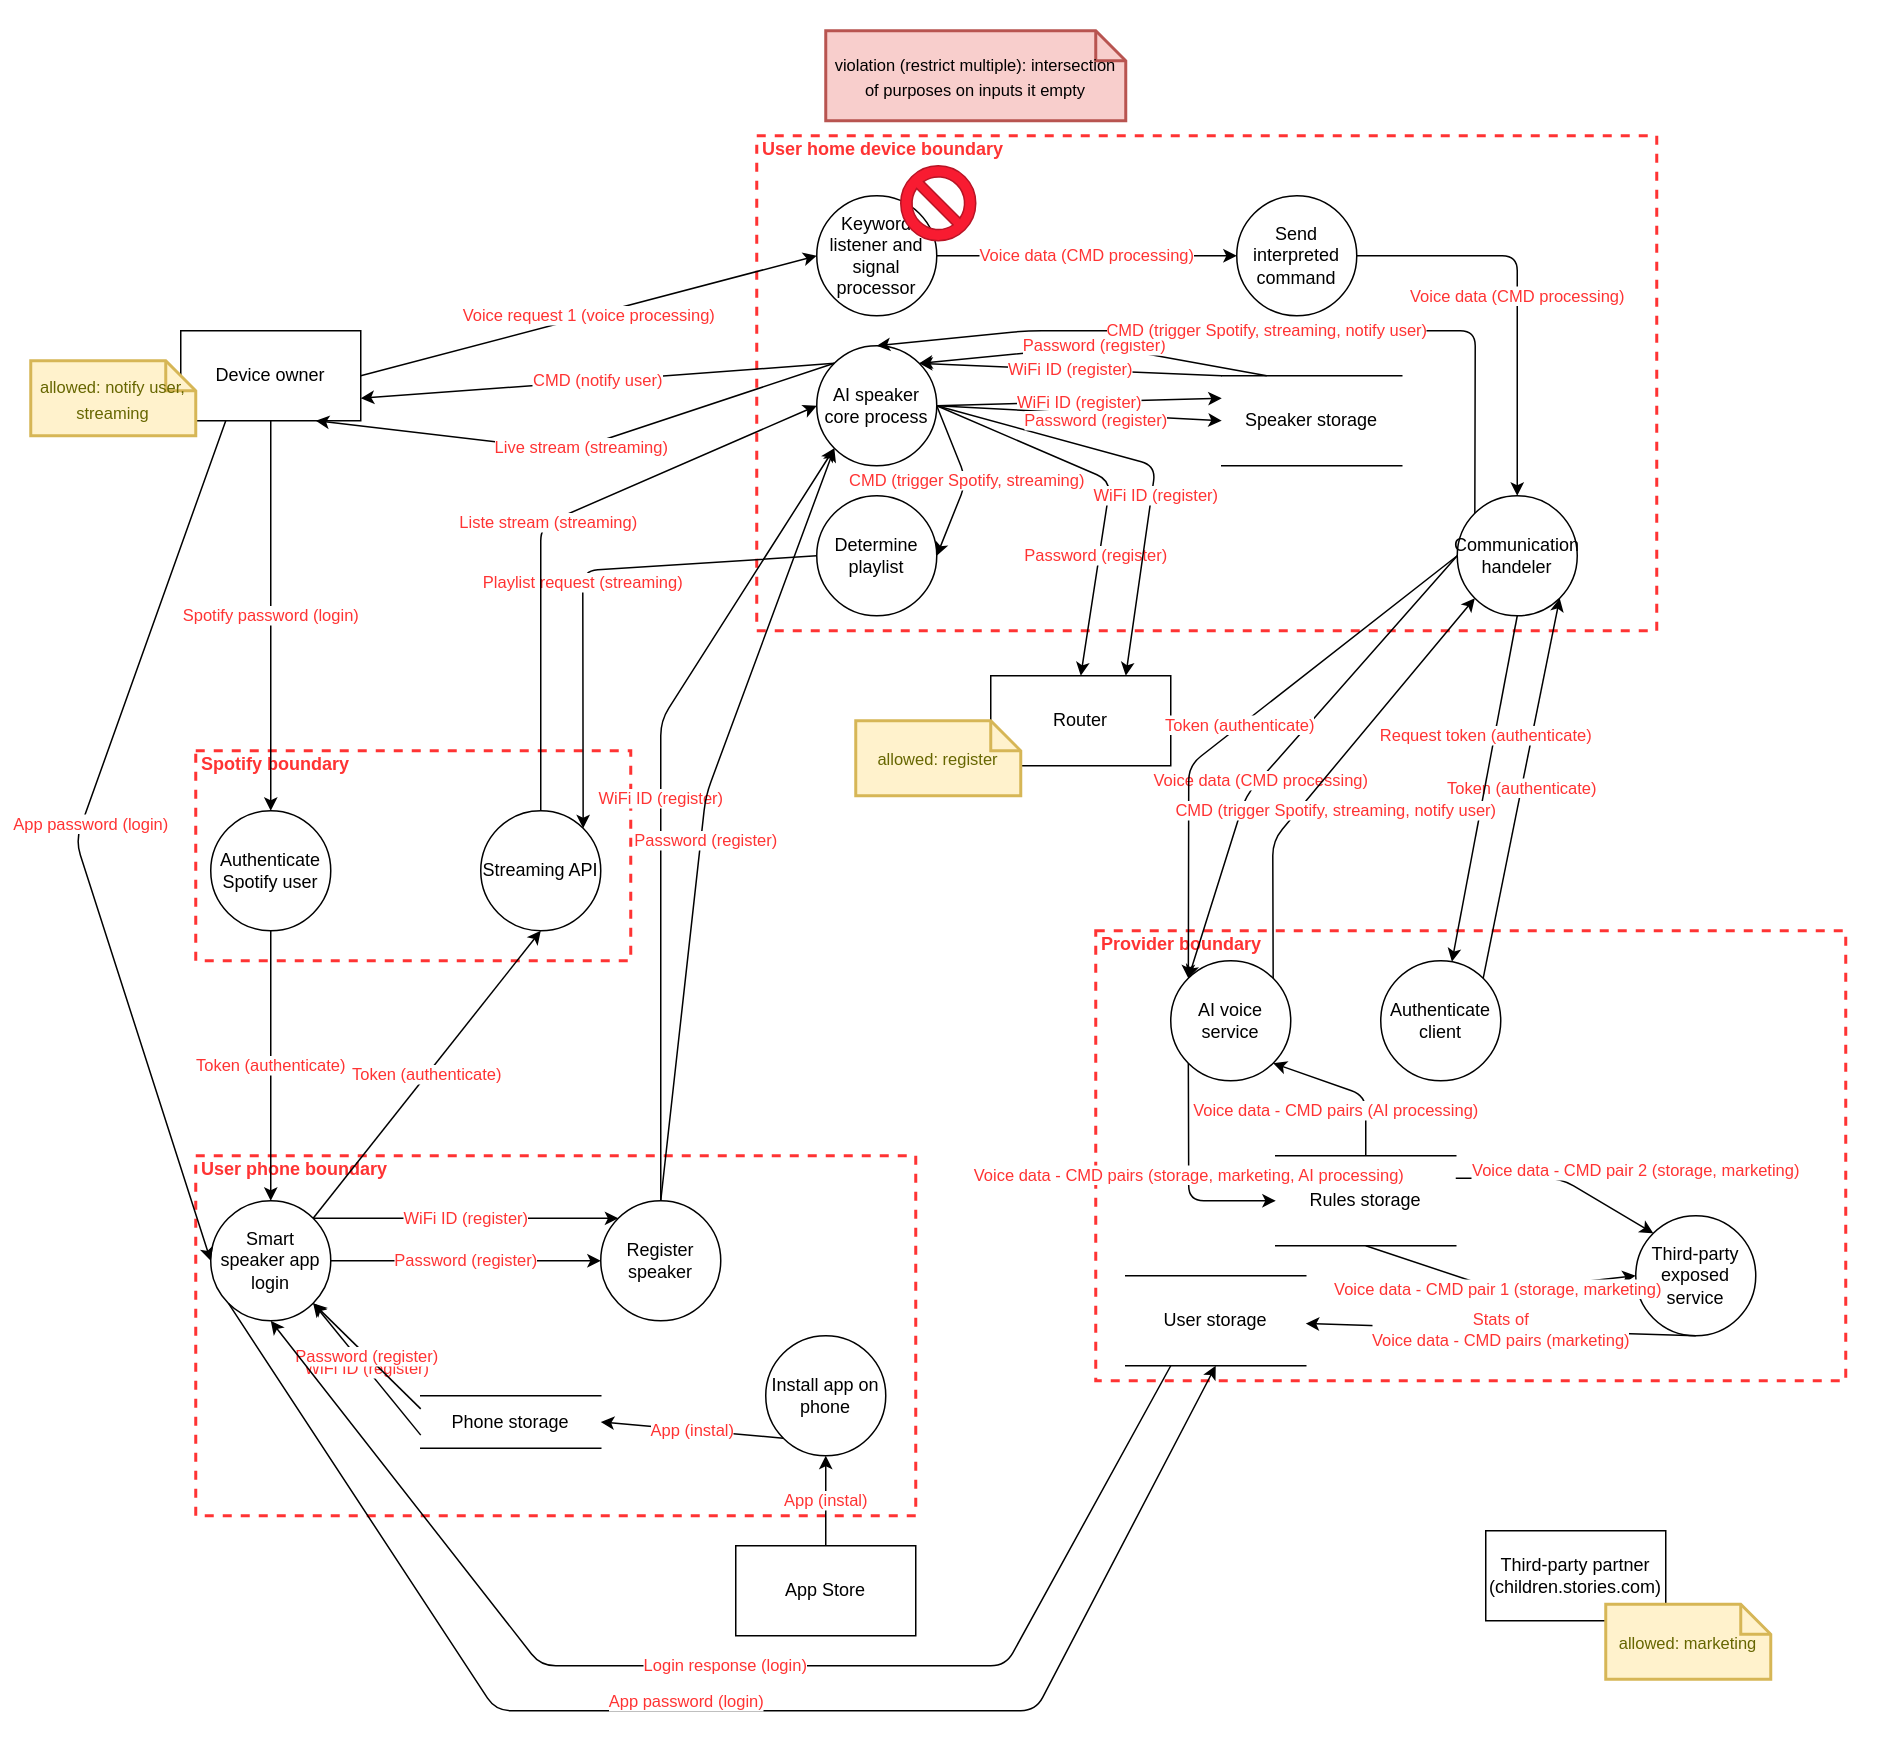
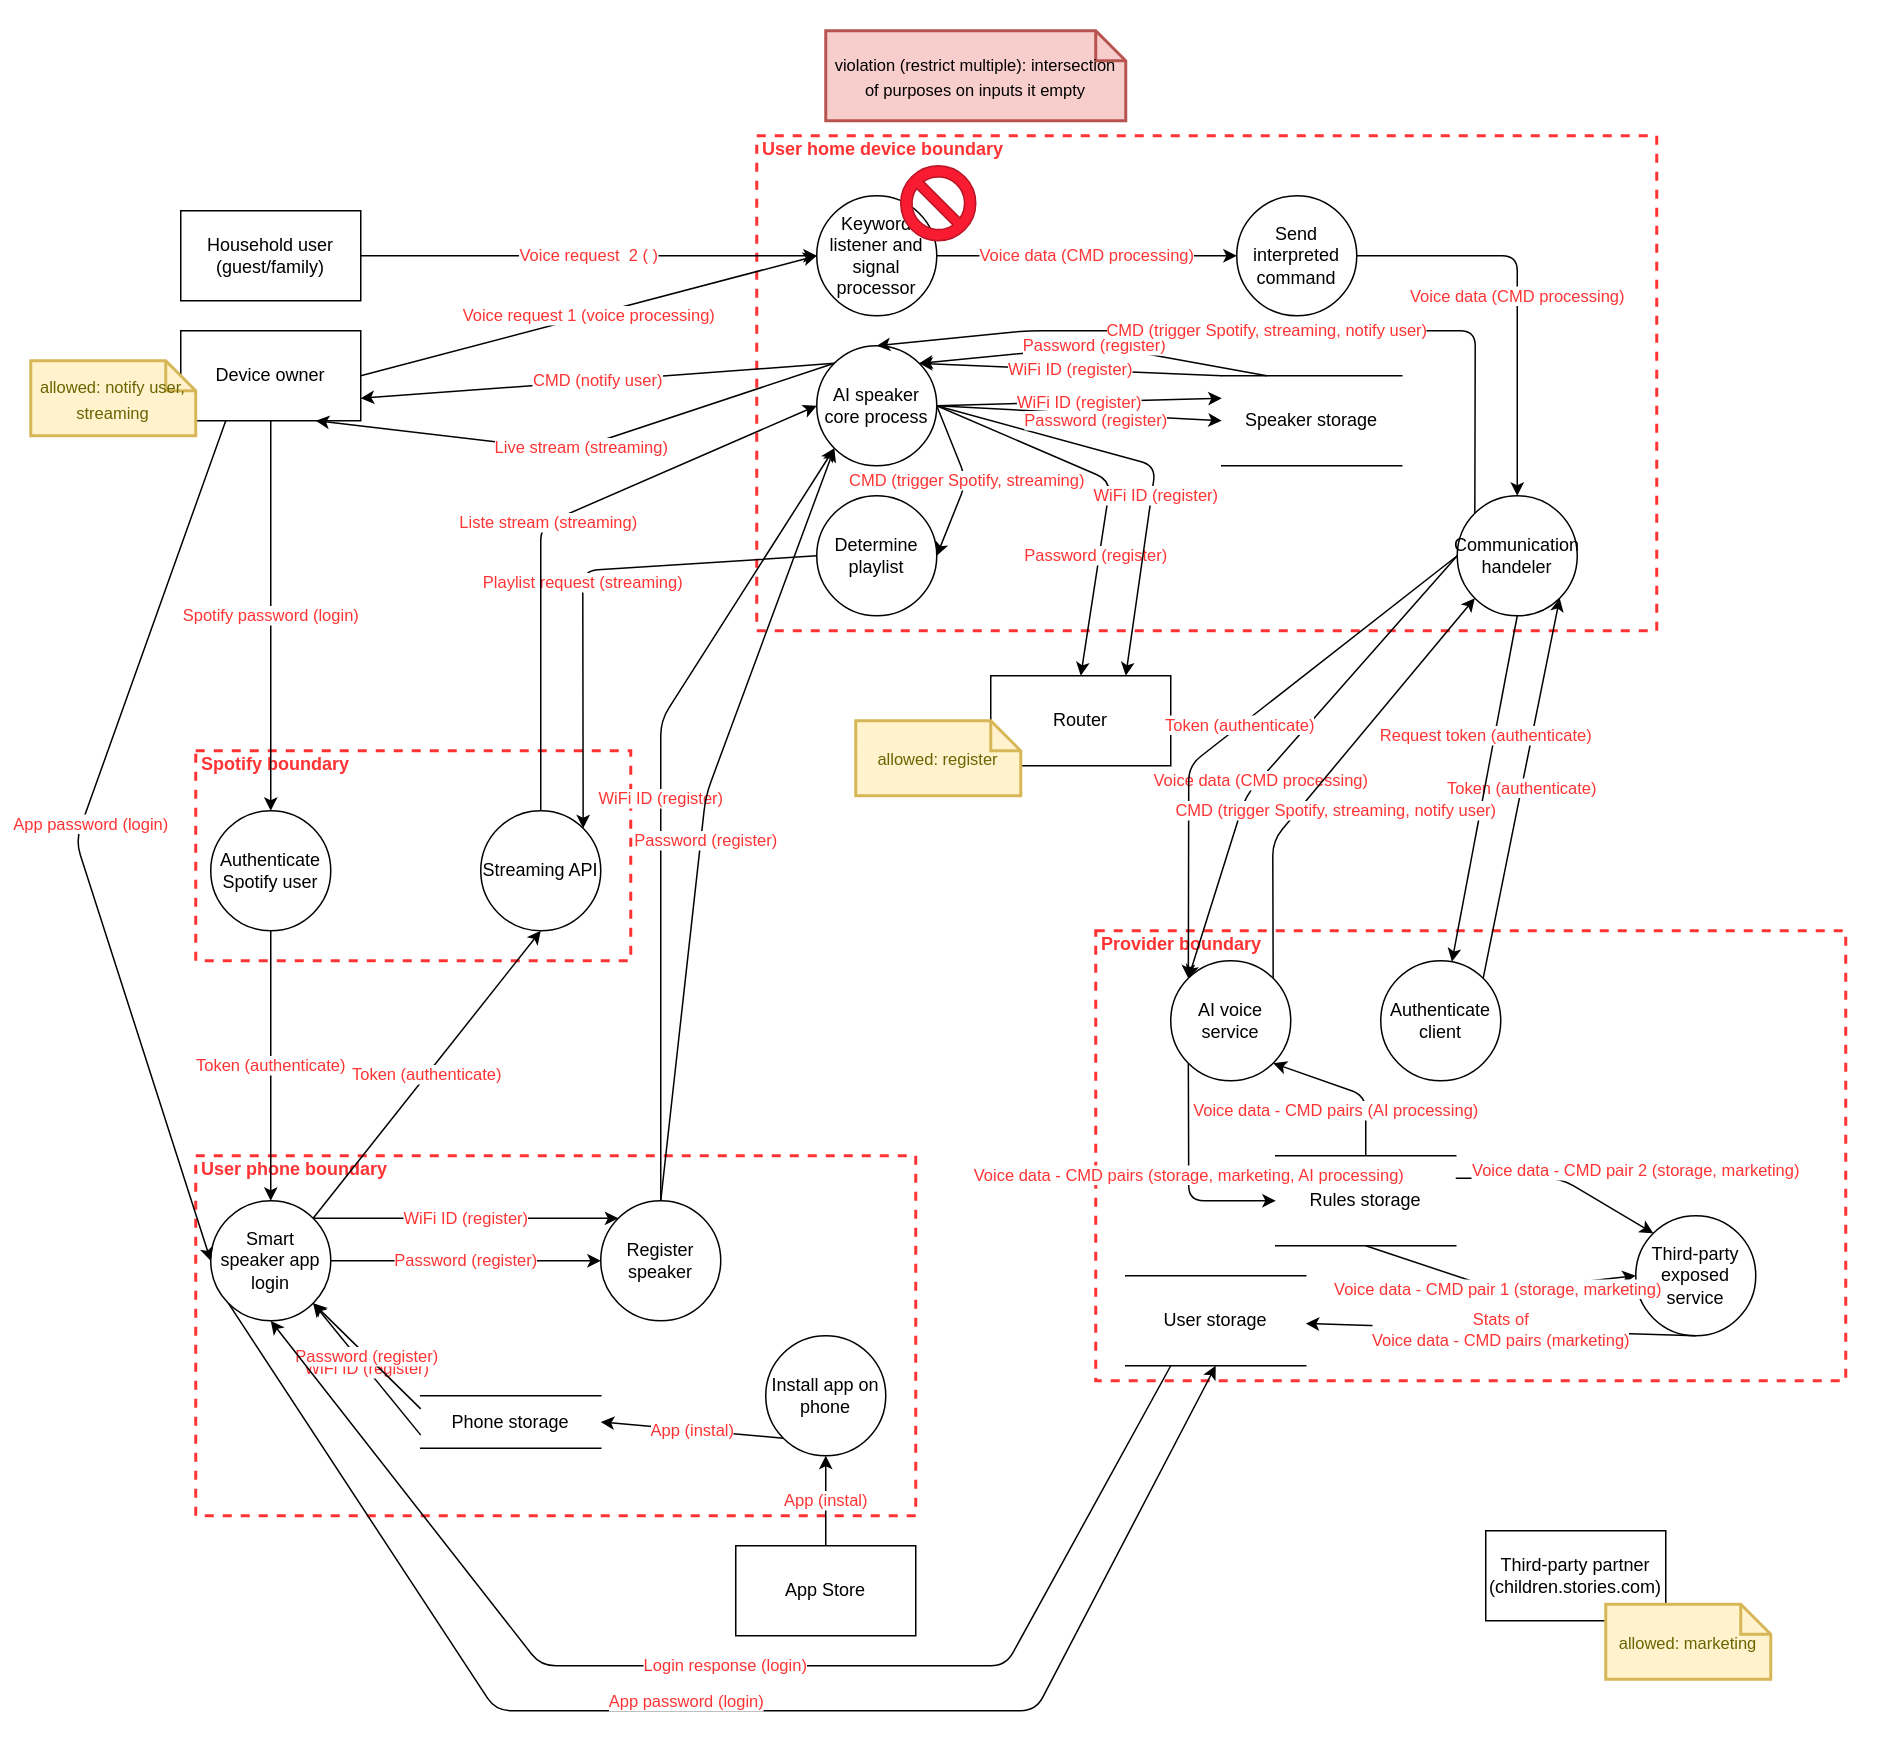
node "Household user (guest/family)": added
edge "Household user (guest/family)" -> "Keyword listener and signal processor": added, label "Voice request 2 ( )"
